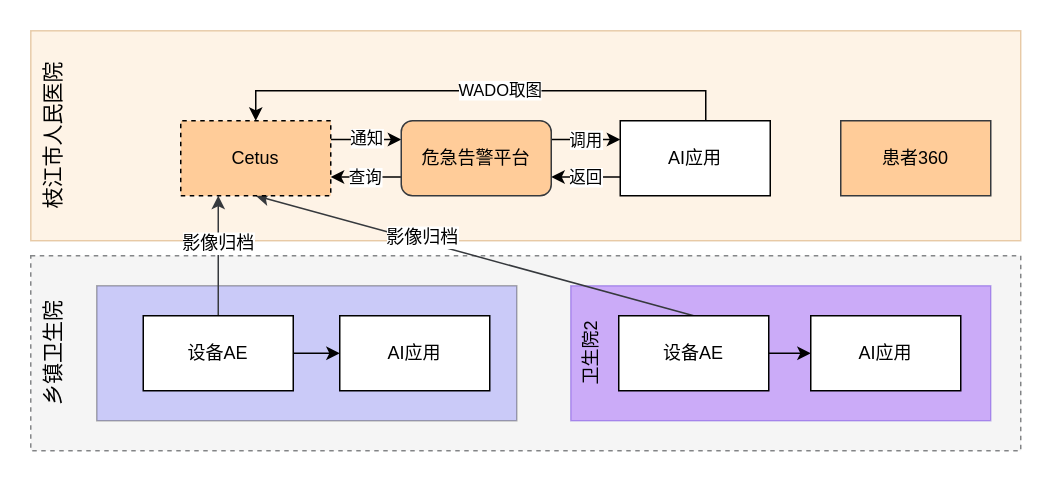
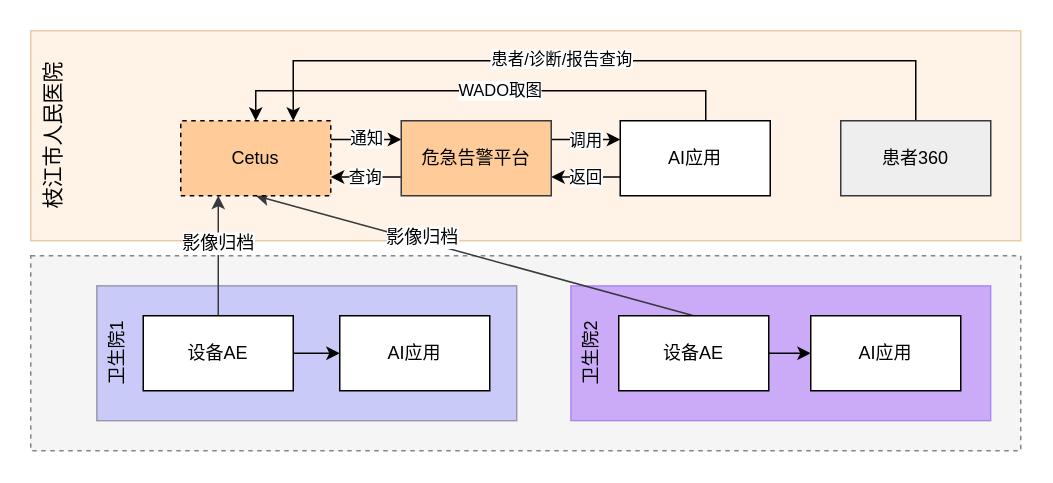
edge "患者360" -> "Cetus": added, label "患者/诊断/报告查询"
node "危急告警平台": shape rounded rectangle -> rectangle
node "患者360": fillcolor #ffcc99 -> #eeeeee
node "乡镇卫生院": removed
node "卫生院1": added
